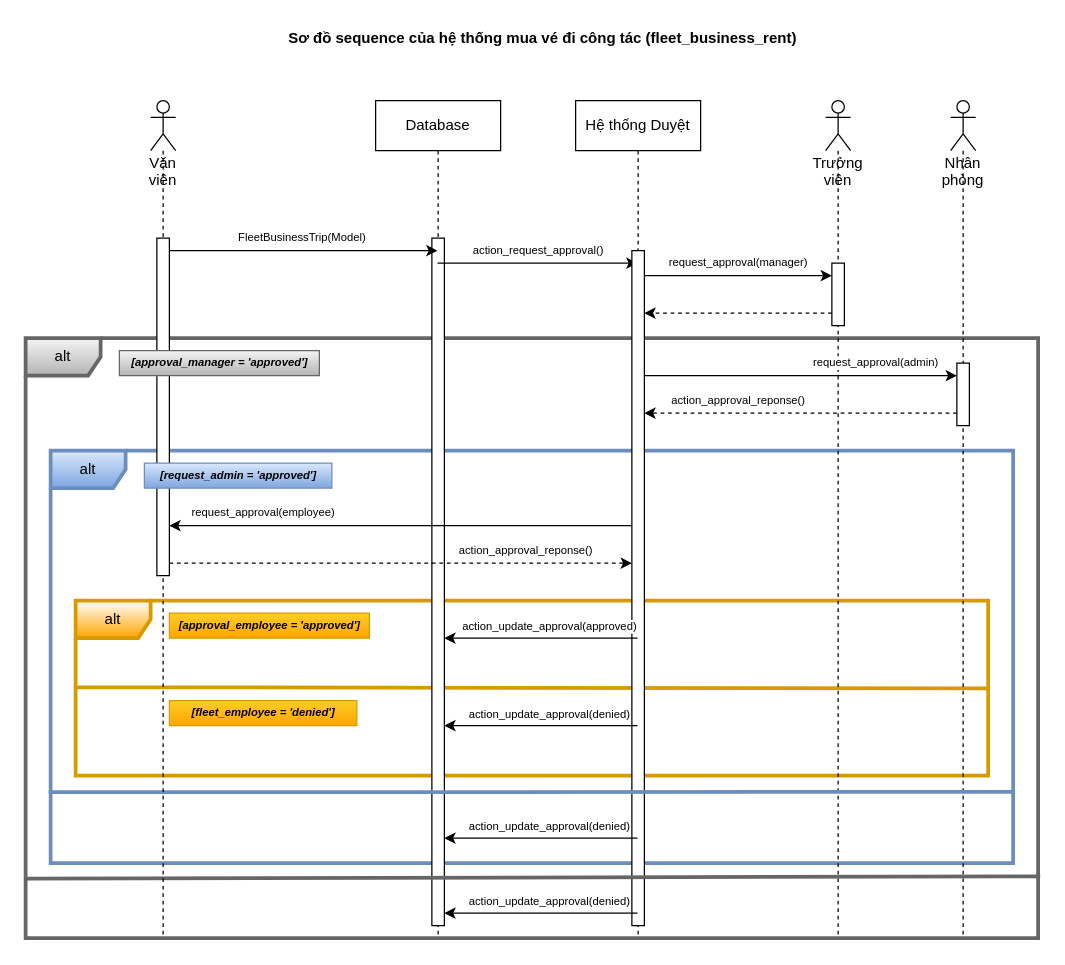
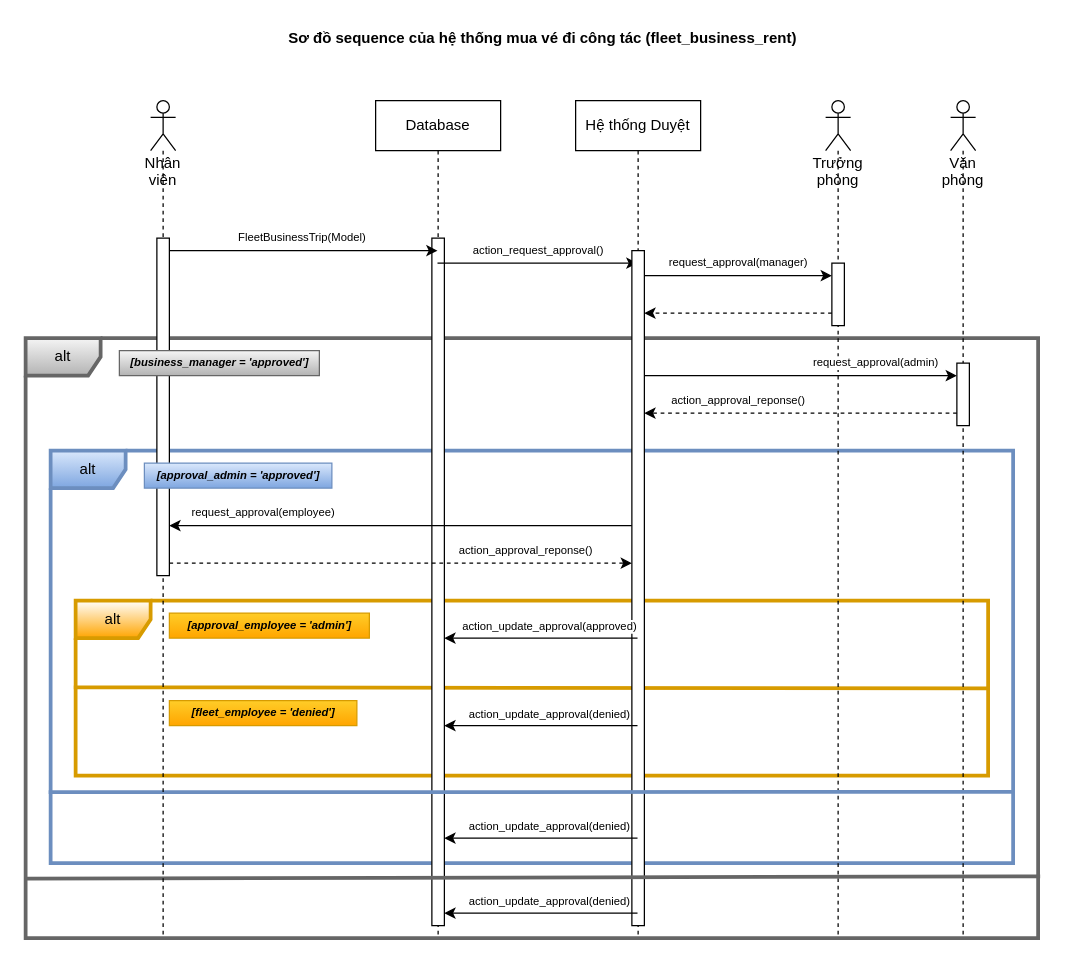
node "Văn viên": label "Văn viên" -> "Nhân viên"
node "Trưởng viên": label "Trưởng viên" -> "Trưởng phòng"
node "Nhân phòng": label "Nhân phòng" -> "Văn phòng"
node "[approval_manager = 'approved']": label "[approval_manager = 'approved']" -> "[business_manager = 'approved']"
node "[request_admin = 'approved']": label "[request_admin = 'approved']" -> "[approval_admin = 'approved']"
node "[approval_employee = 'approved']": label "[approval_employee = 'approved']" -> "[approval_employee = 'admin']"
